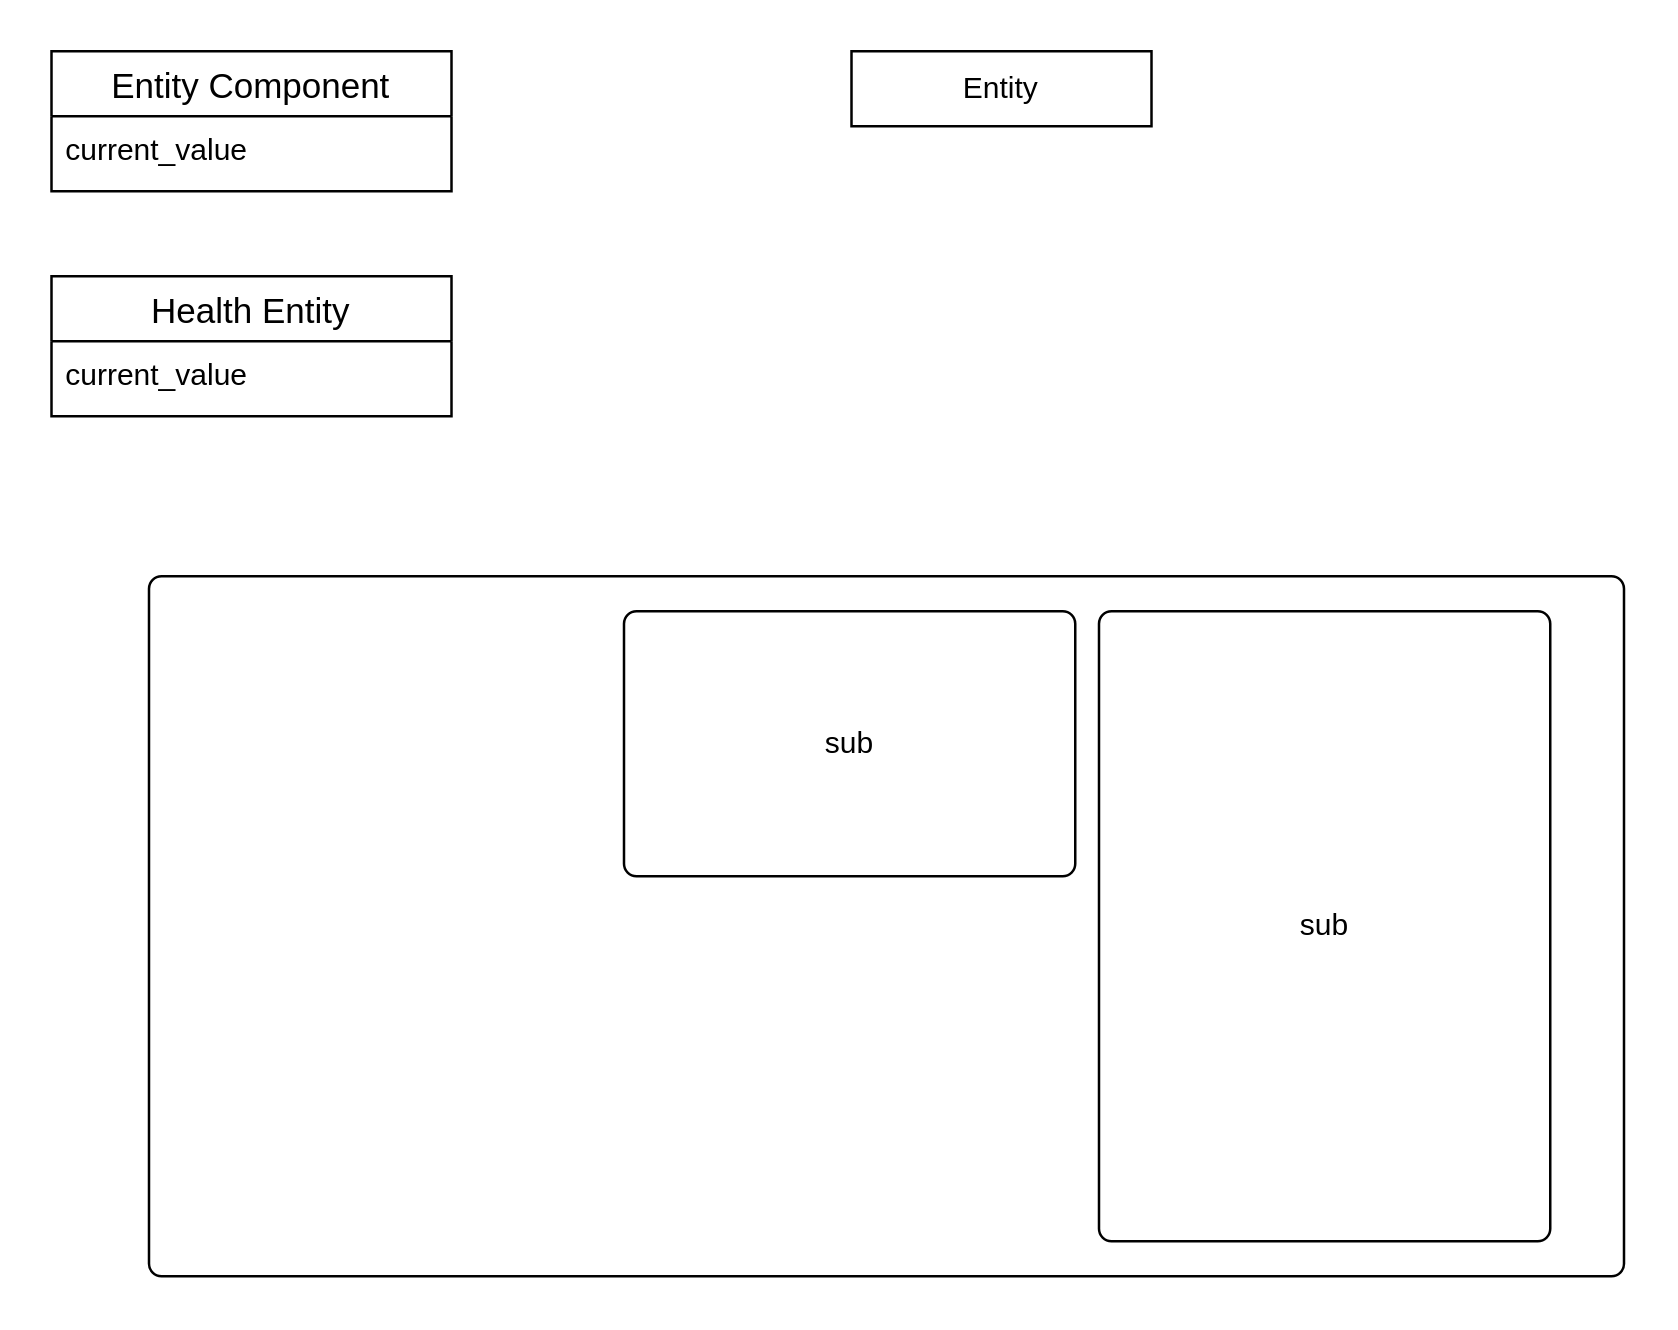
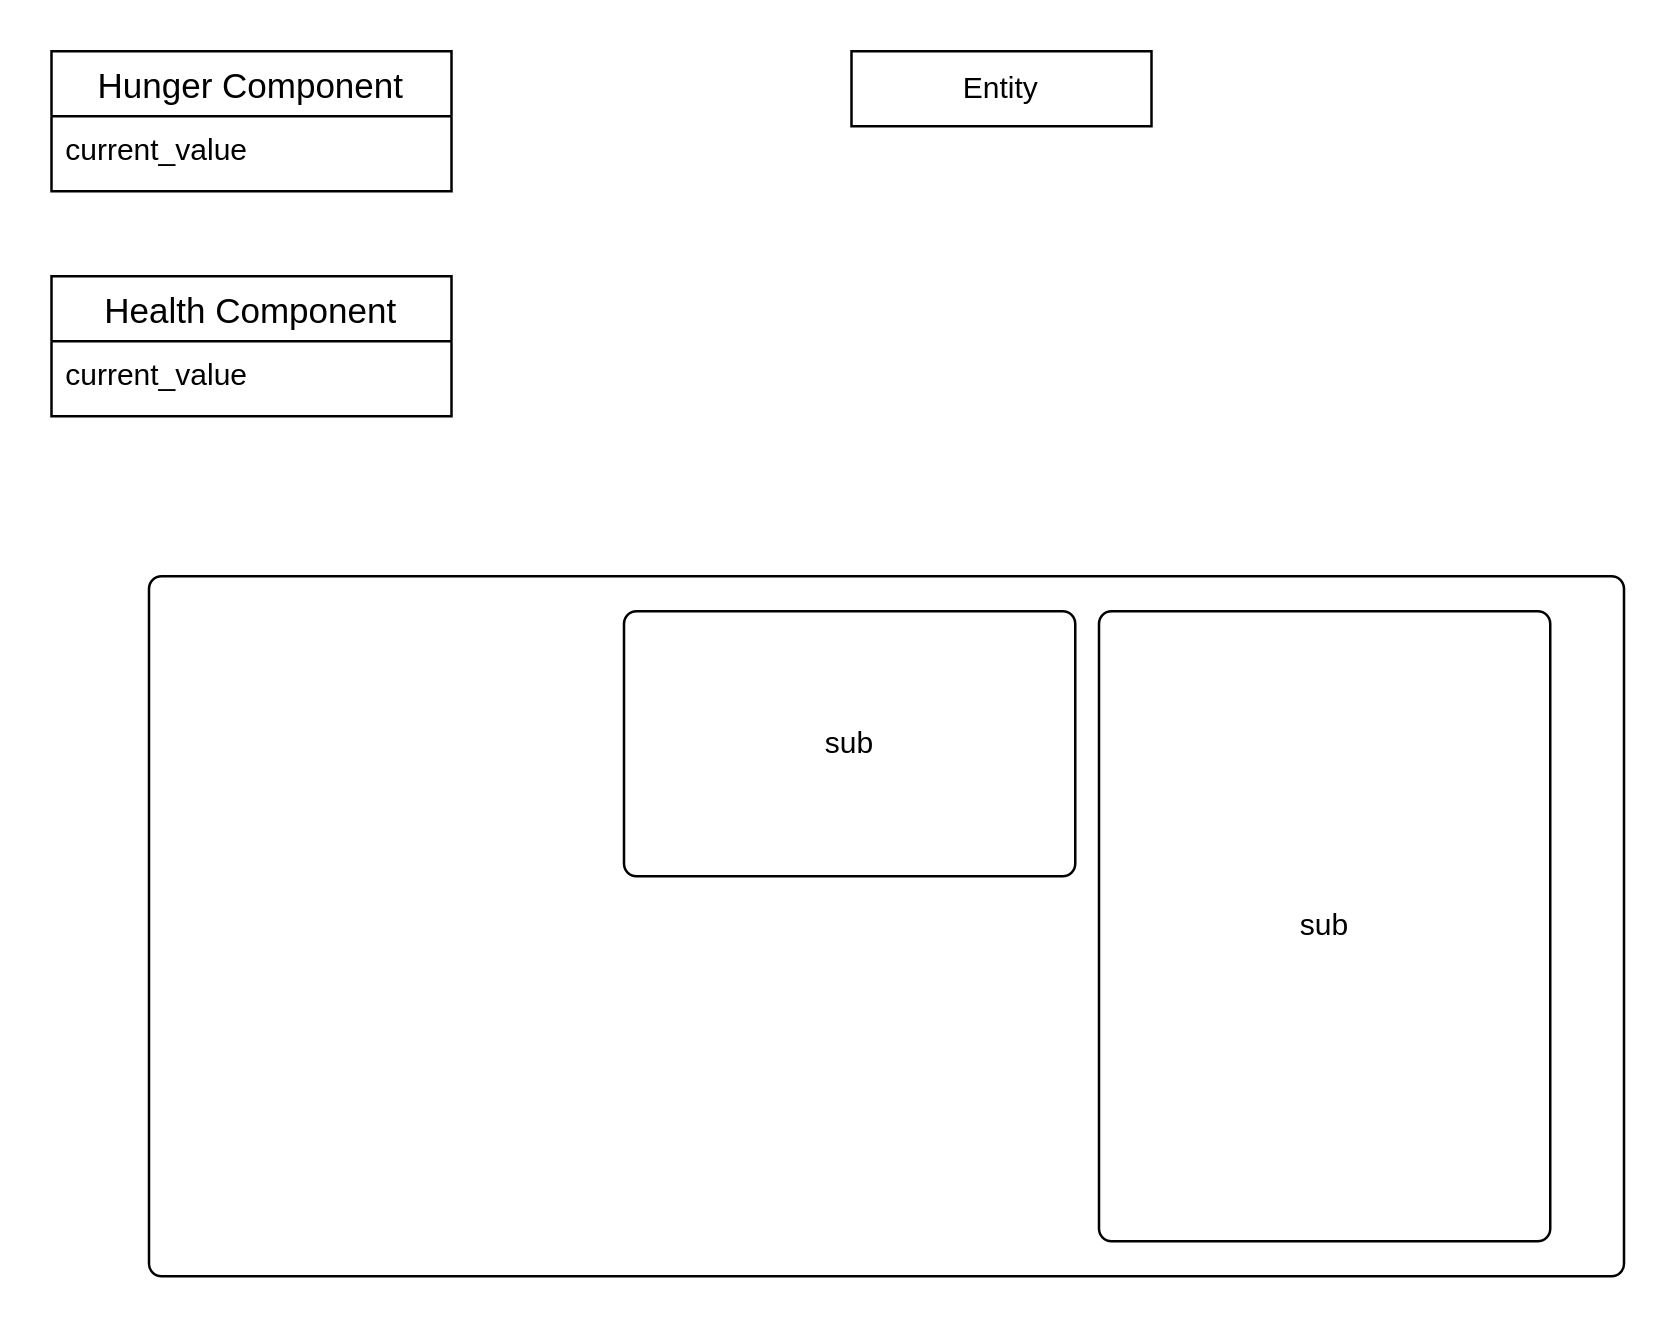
node "Entity Component": label "Entity Component" -> "Hunger Component"
node "Health Entity": label "Health Entity" -> "Health Component"
